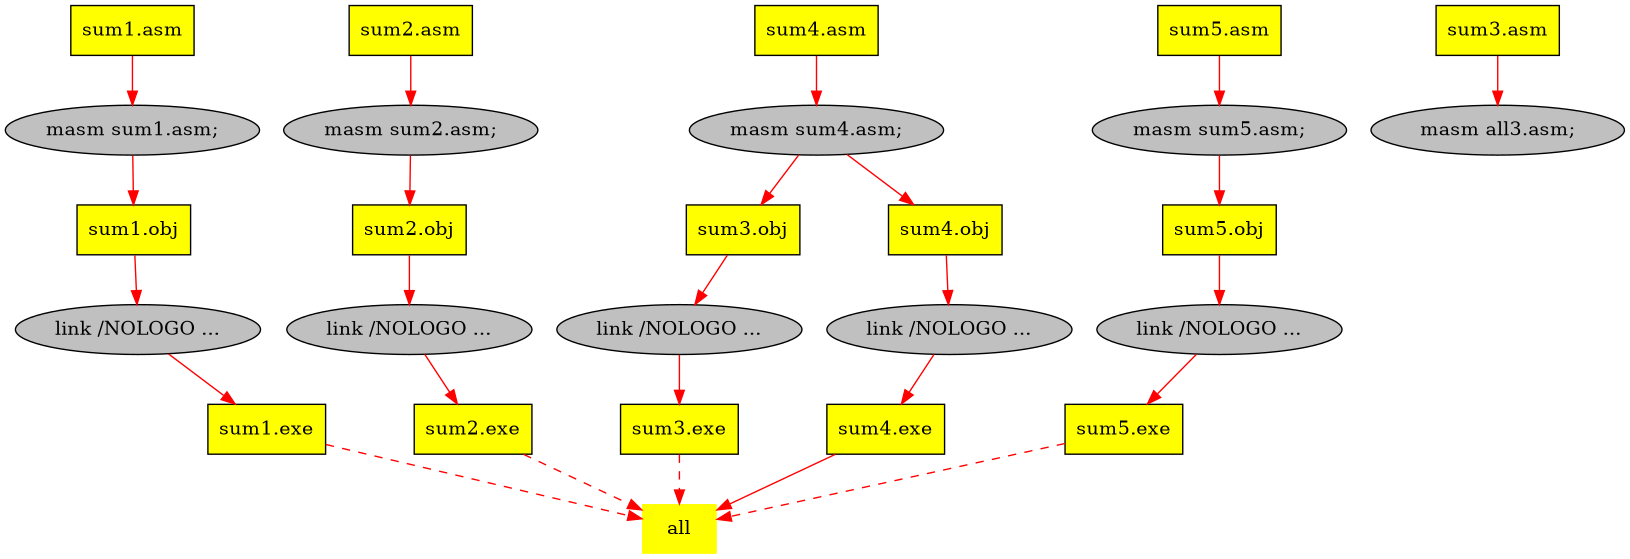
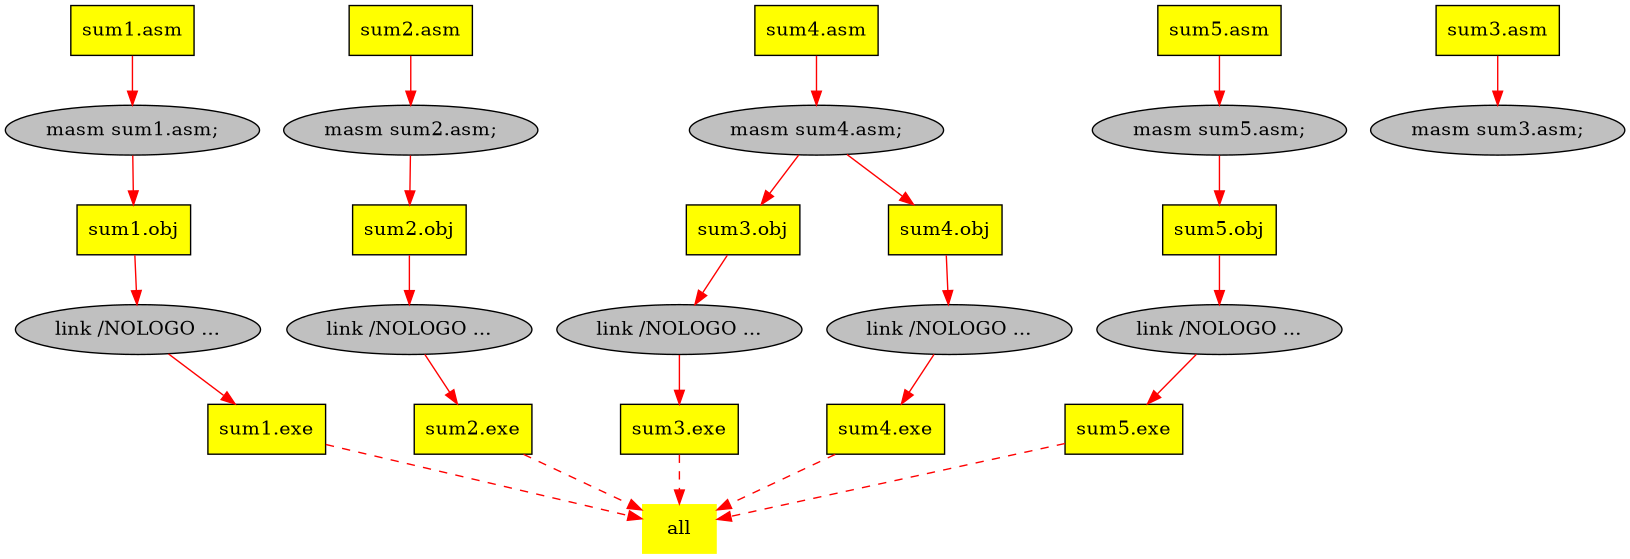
node "masm all3.asm;": label "masm all3.asm;" -> "masm sum3.asm;"
edge "sum4.exe" -> "all": style solid -> dashed
